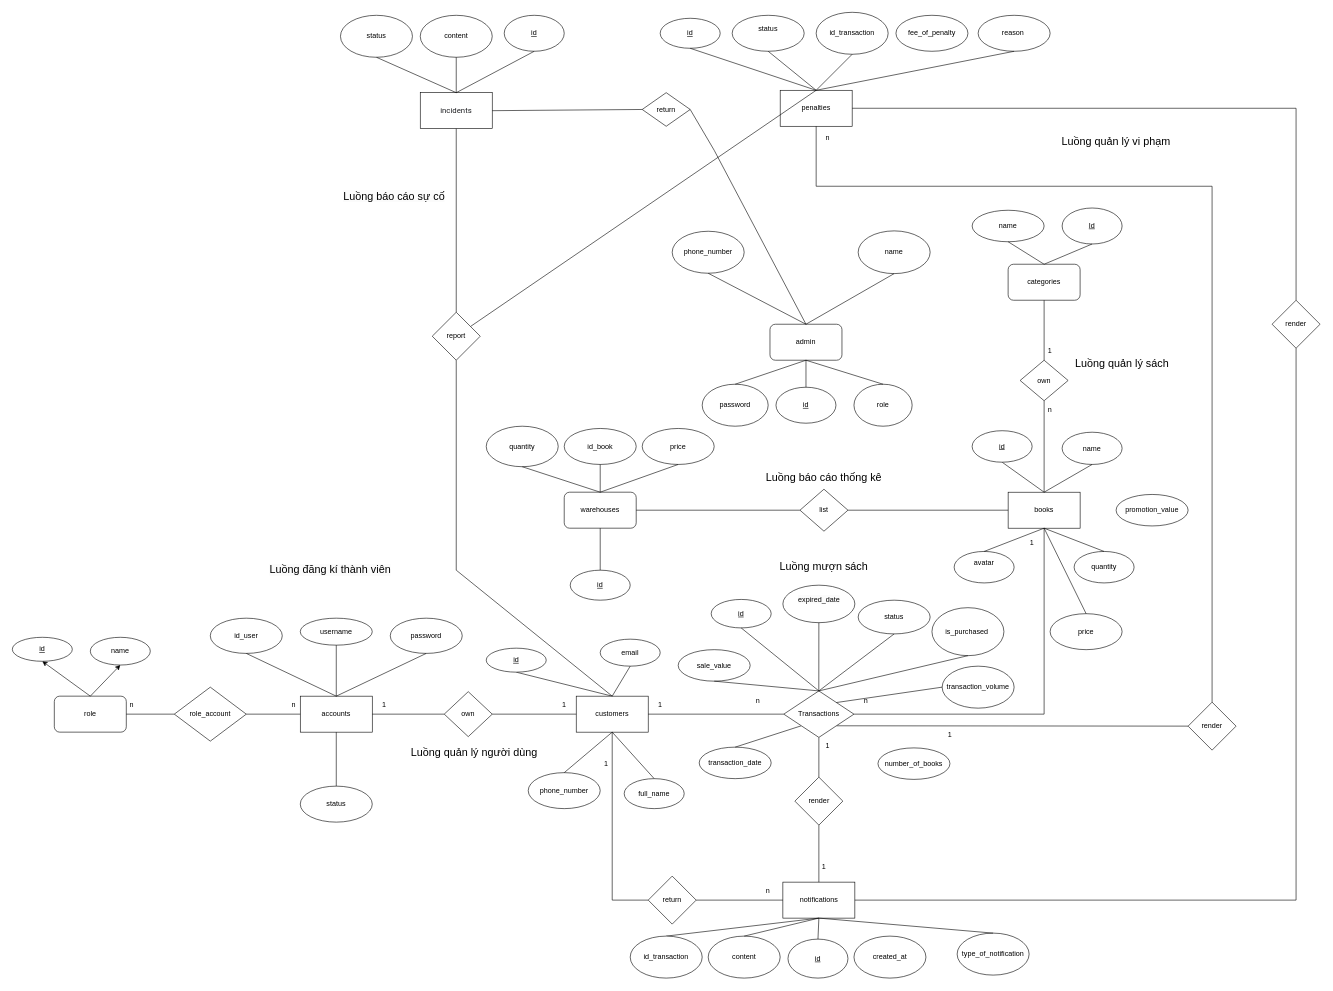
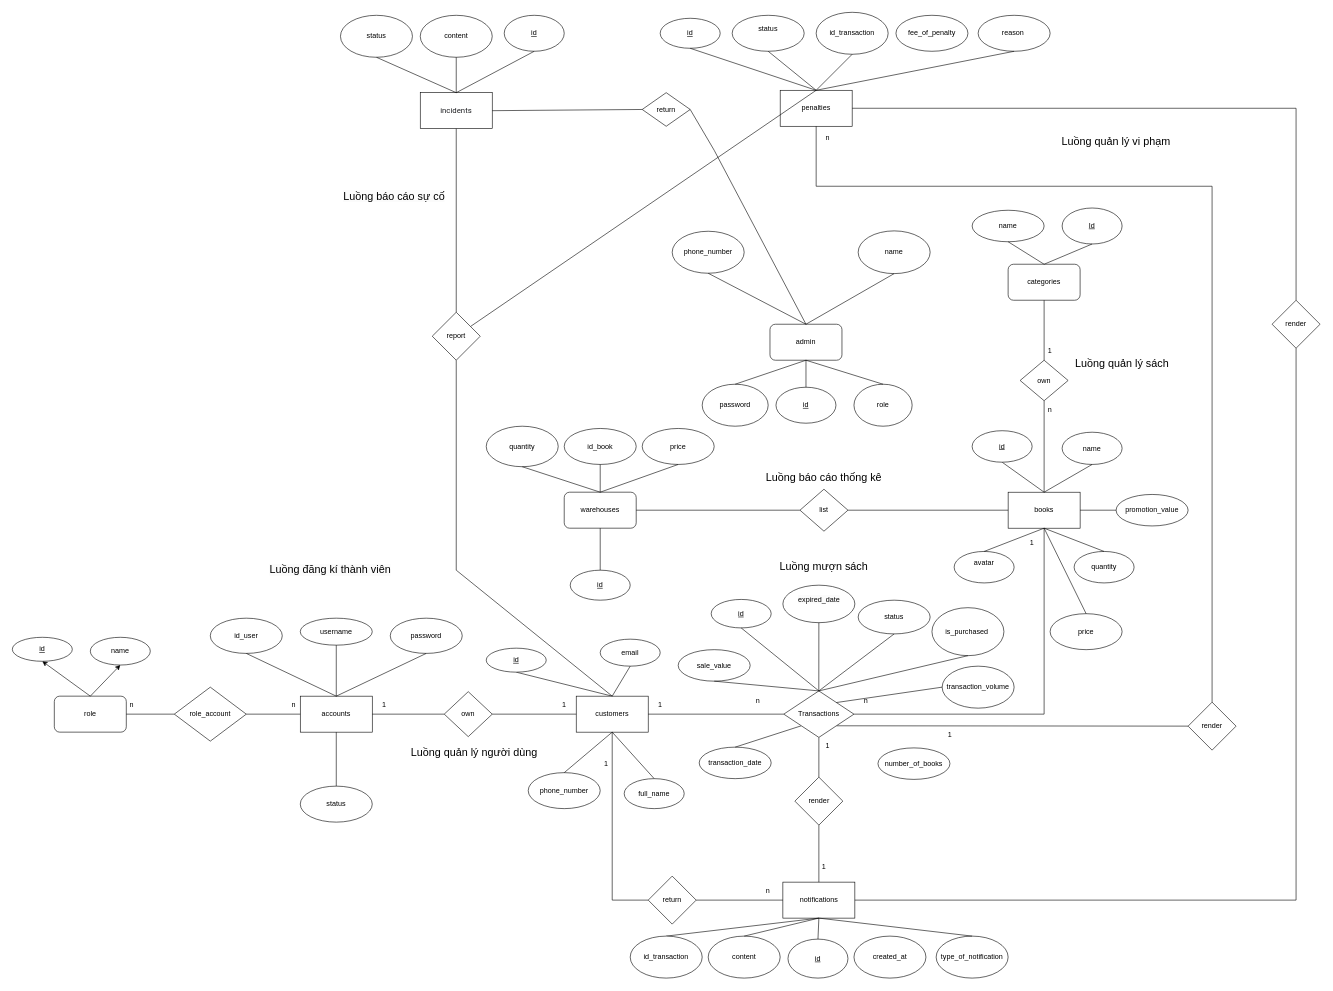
edge "books" -- "promotion_value": added
node "type_of_notification": moved (993, 954) -> (972, 957)
